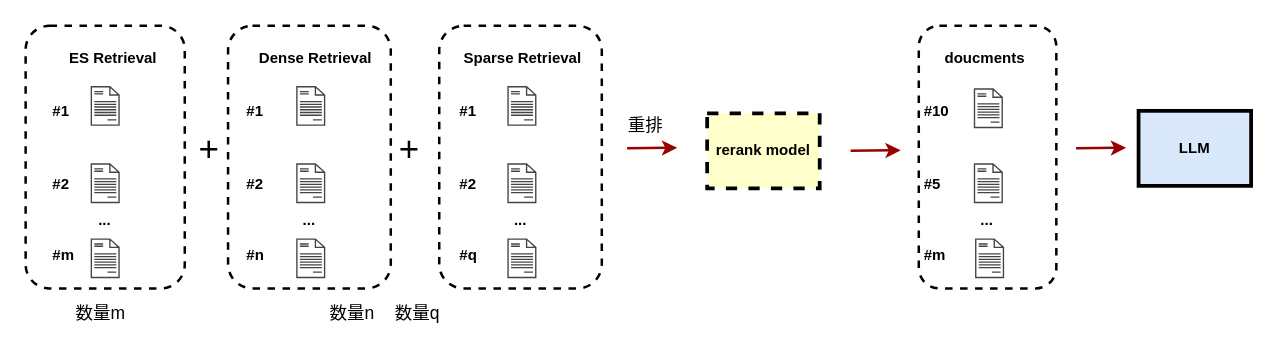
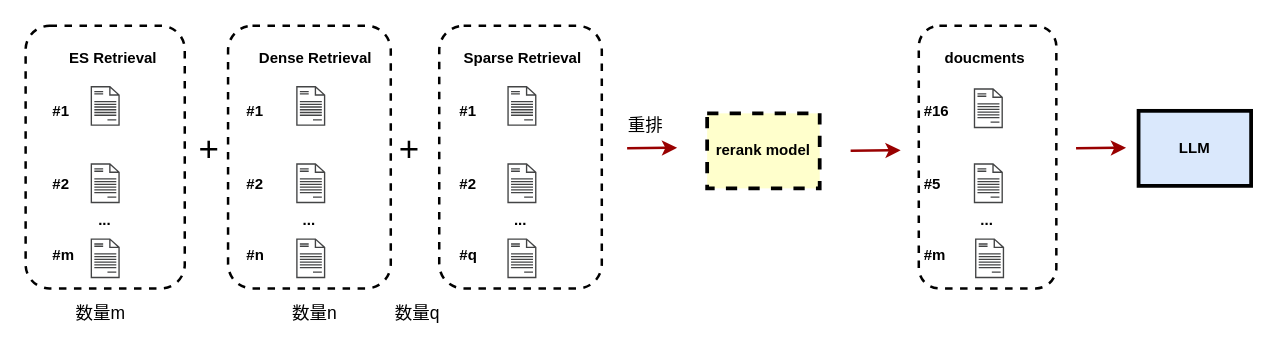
node "doucments #10 #5 ... #m": label "doucments #10 #5 ... #m" -> "doucments #16 #5 ... #m"
node "数量n": moved (352, 313) -> (315, 313)
